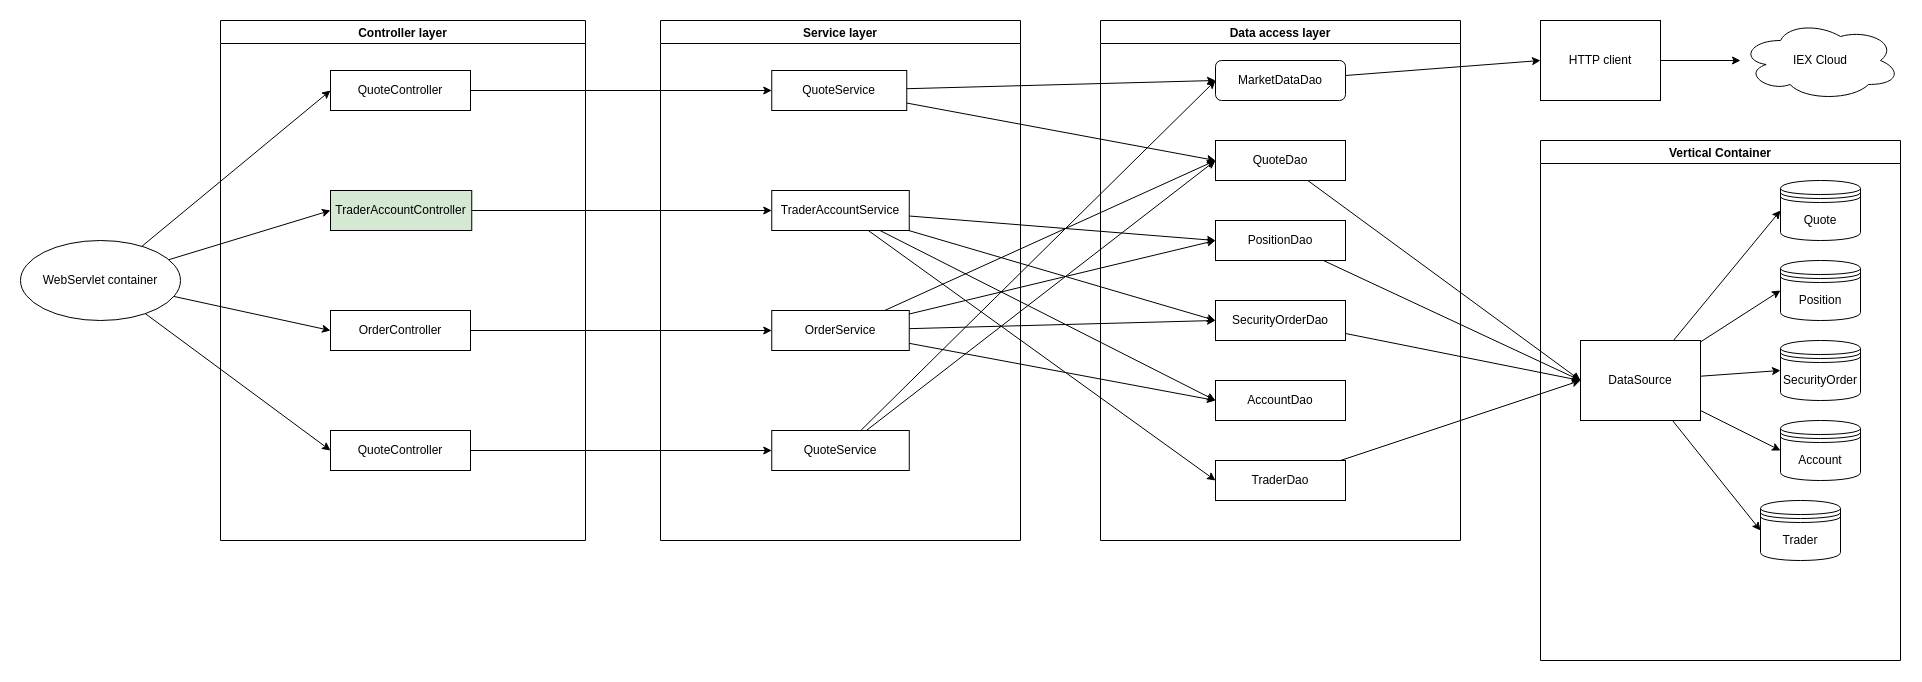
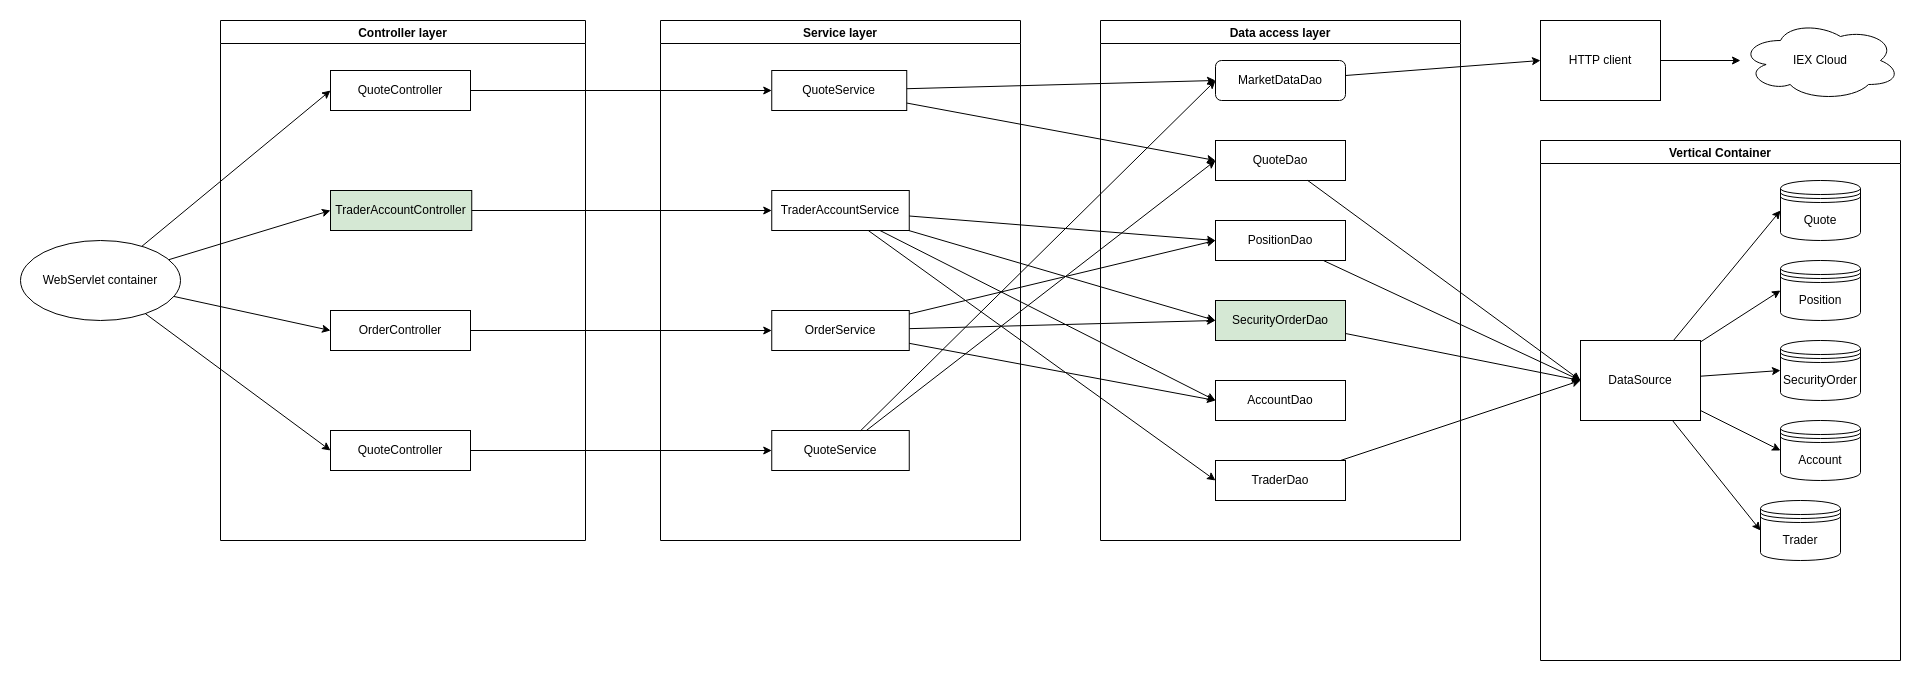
edge "OrderService" -> "QuoteDao": removed
node "SecurityOrderDao": fillcolor #ffffff -> #d5e8d4
